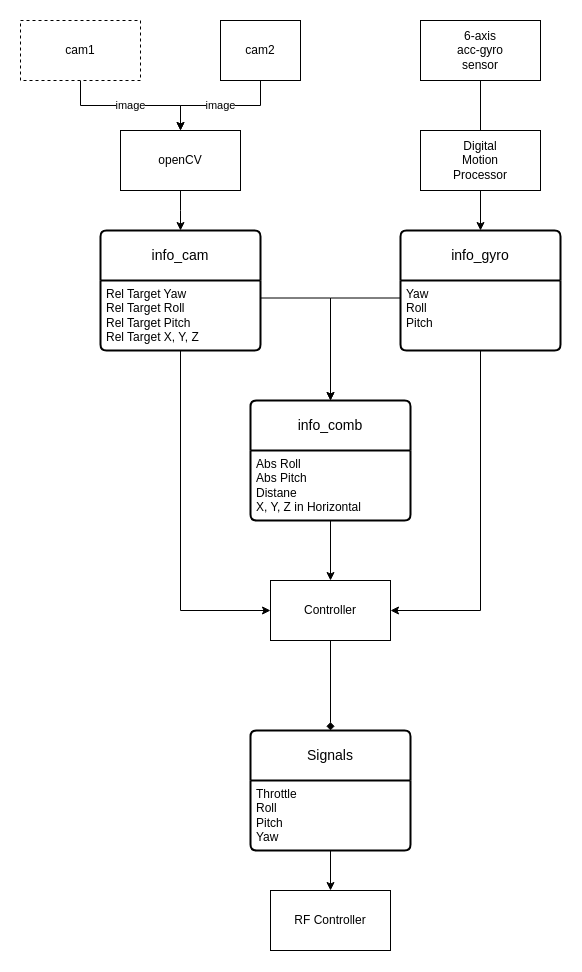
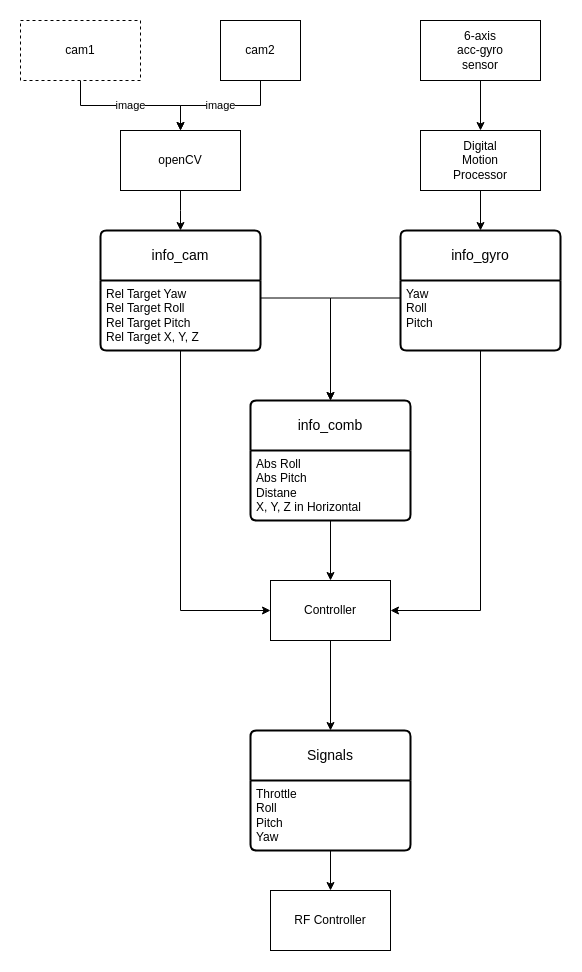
edge "6-axis acc-gyro sensor" -- "Digital Motion Processor": arrowhead none -> classic
edge "Controller" -> "Signals": arrowhead diamond -> classic
